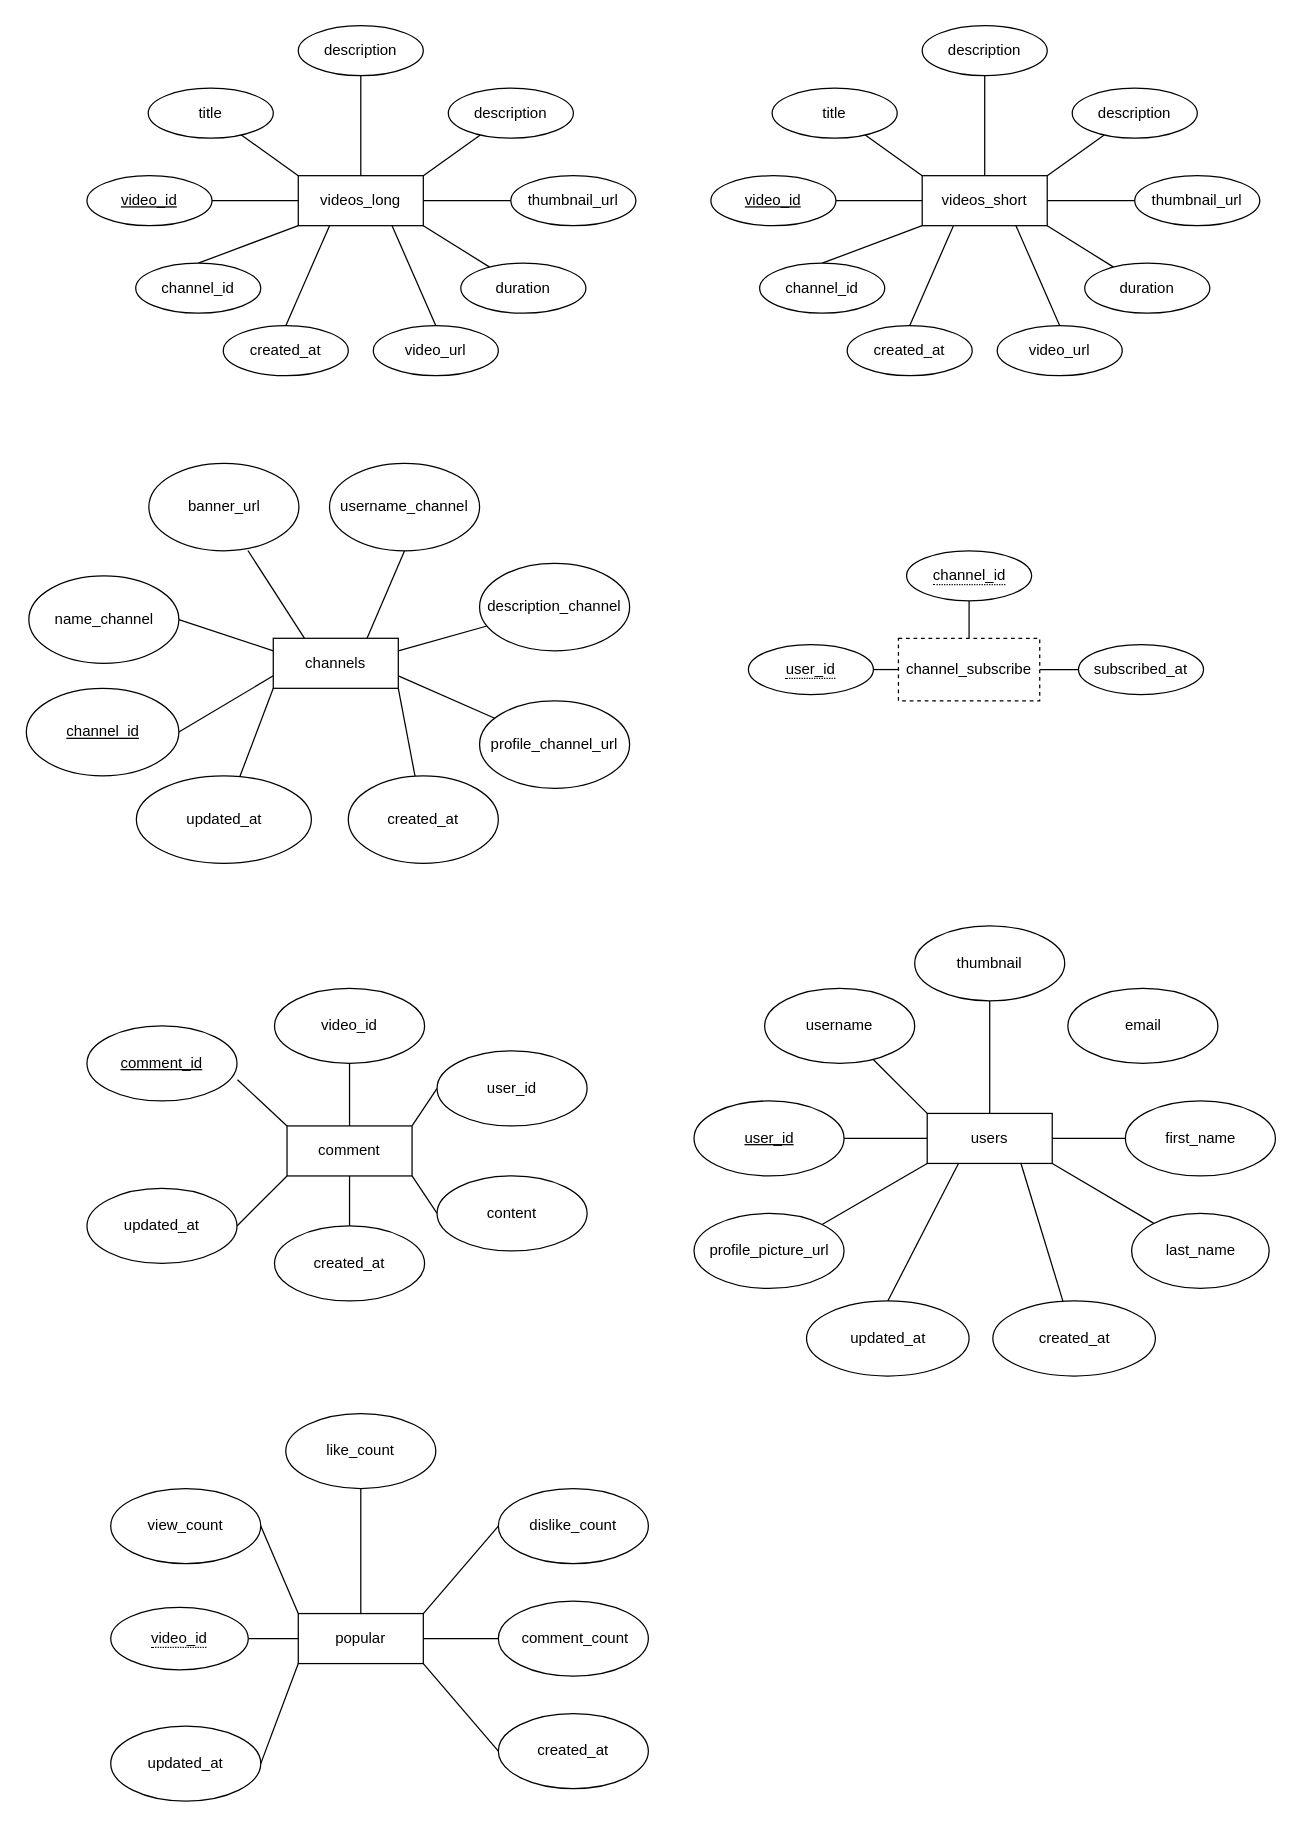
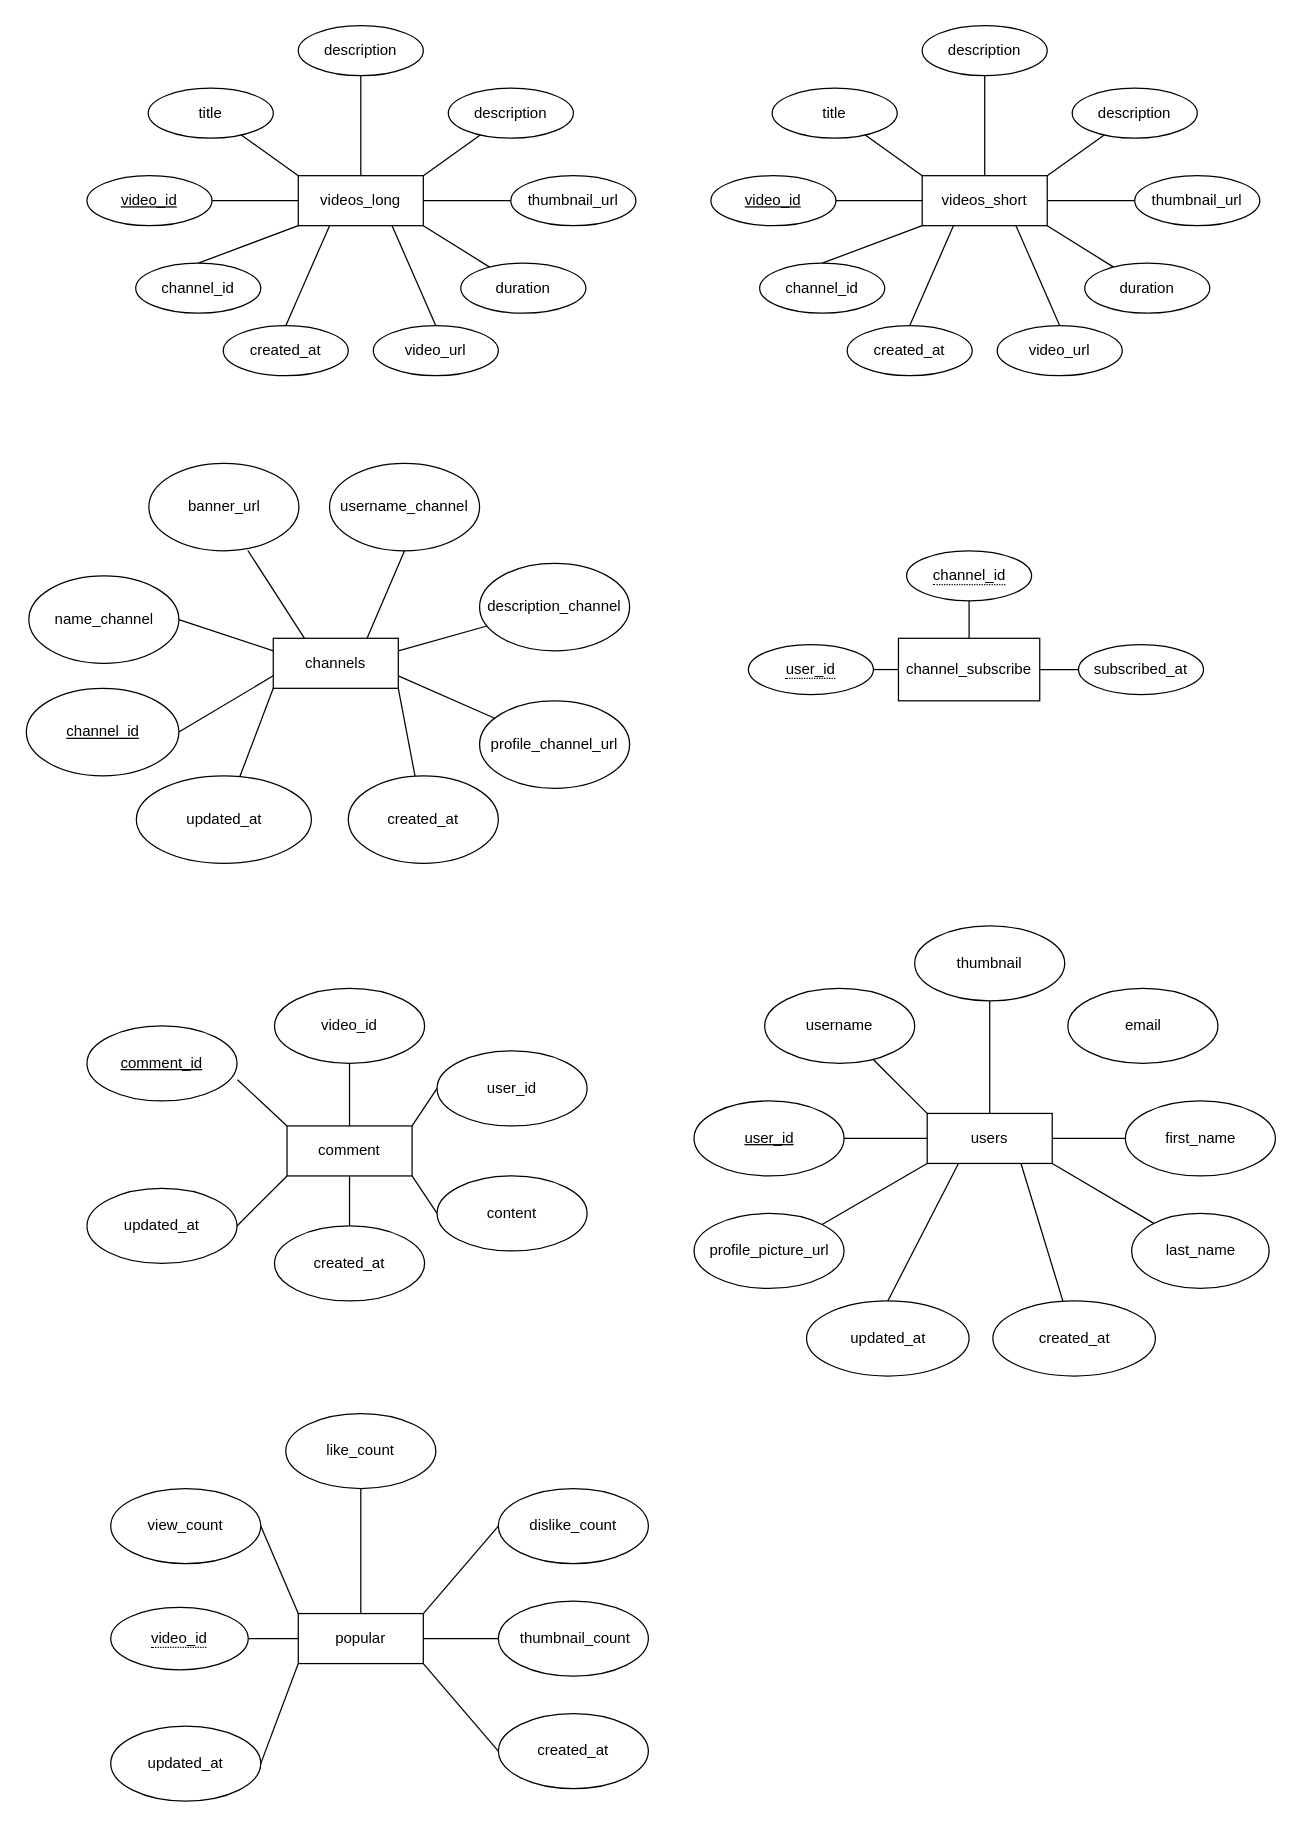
node "channel_subscribe": style dashed -> solid
node "comment_count": label "comment_count" -> "thumbnail_count"
